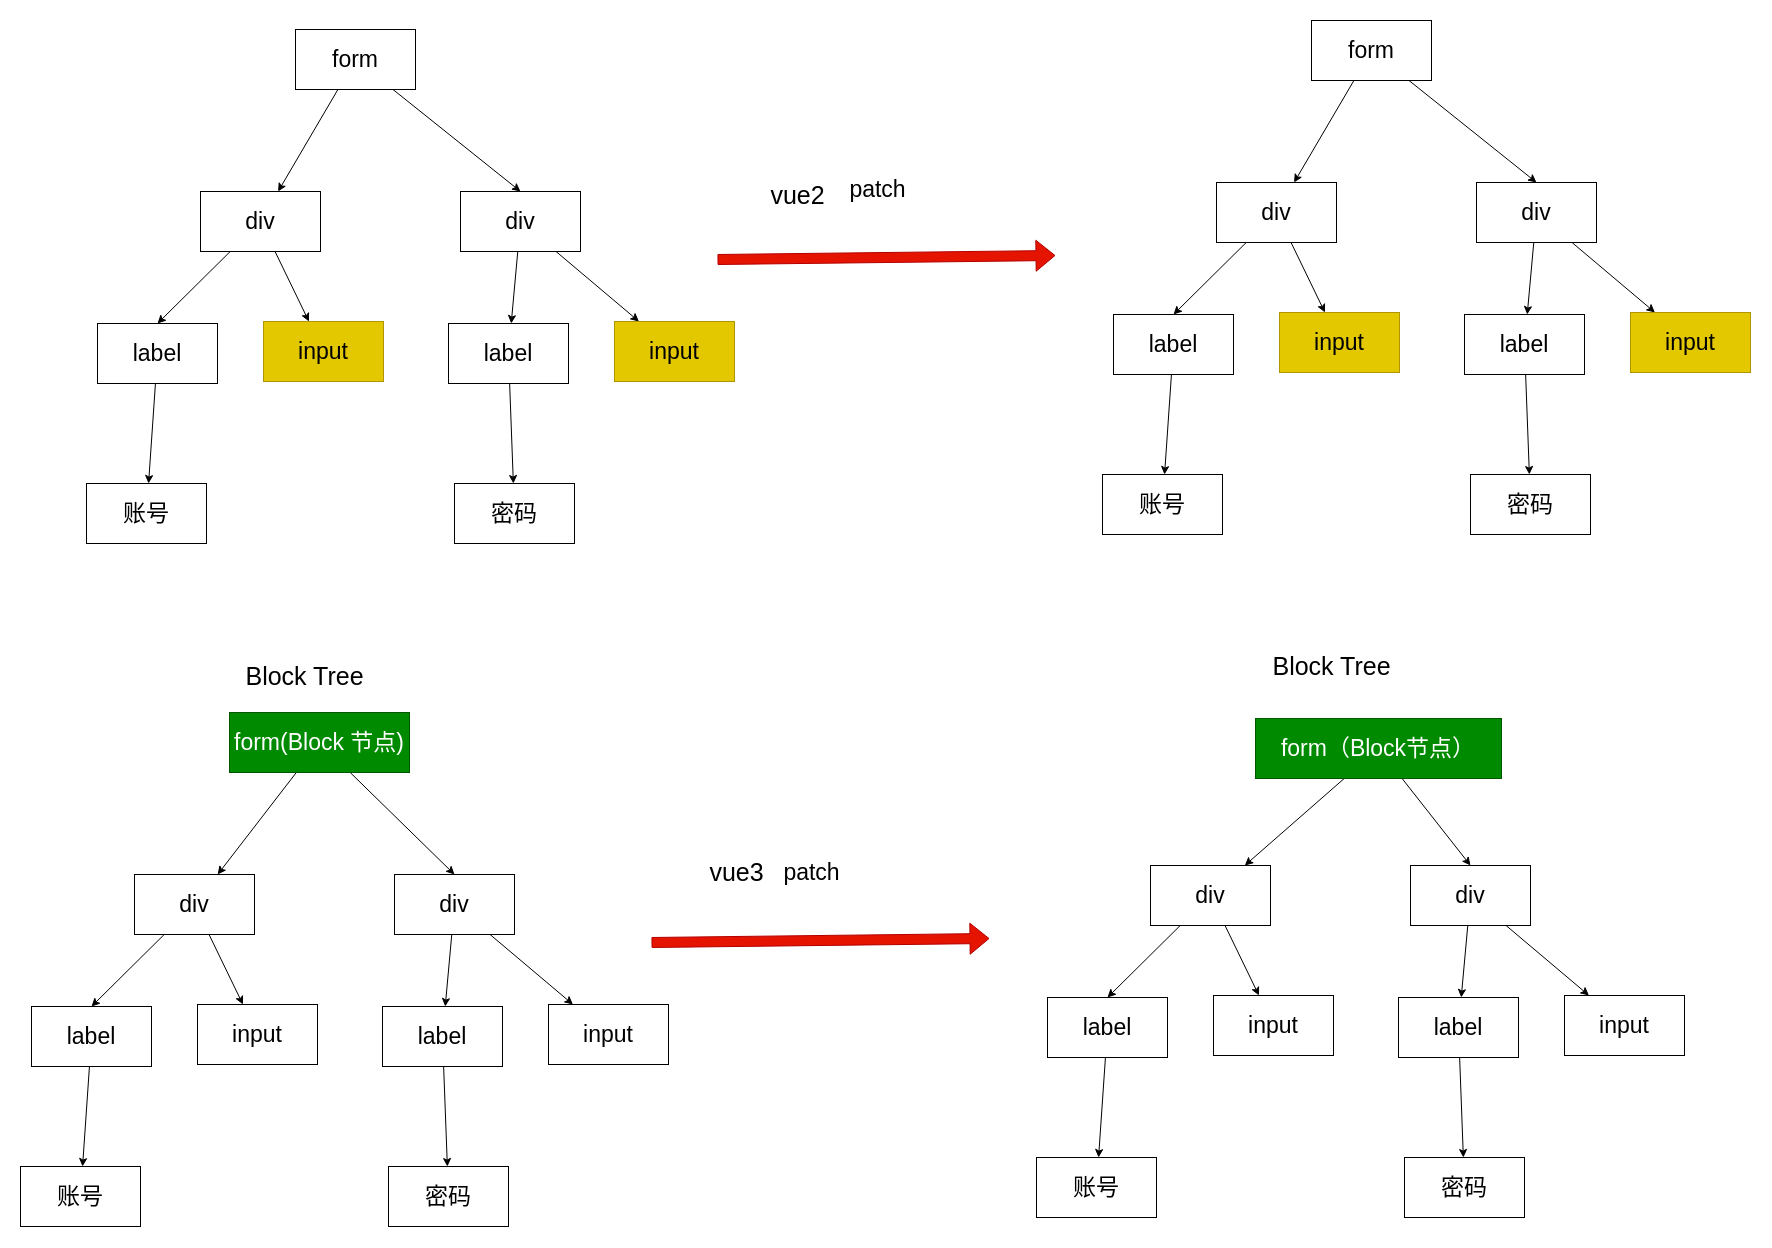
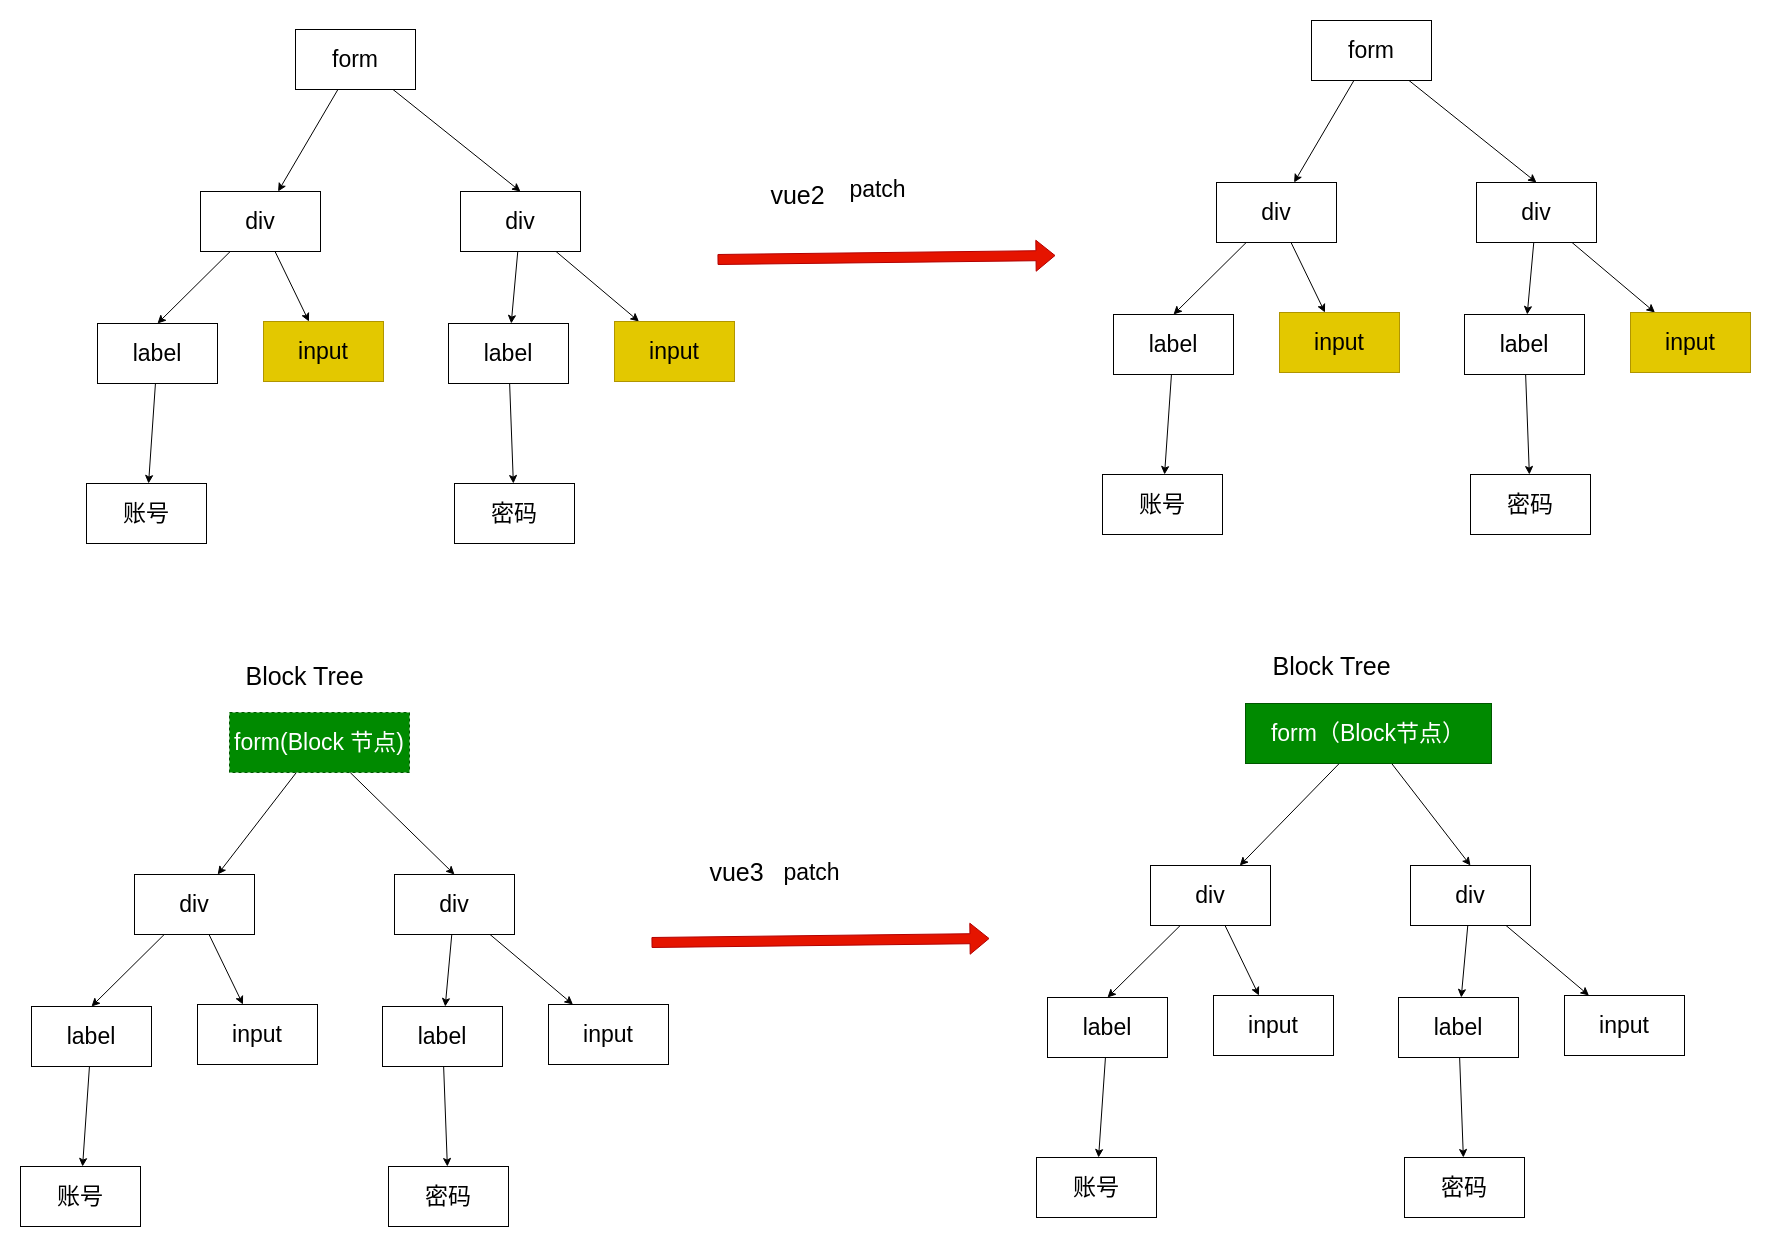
node "form(Block 节点)": style solid -> dashed
node "form（Block节点）": moved (1379, 749) -> (1369, 734)
